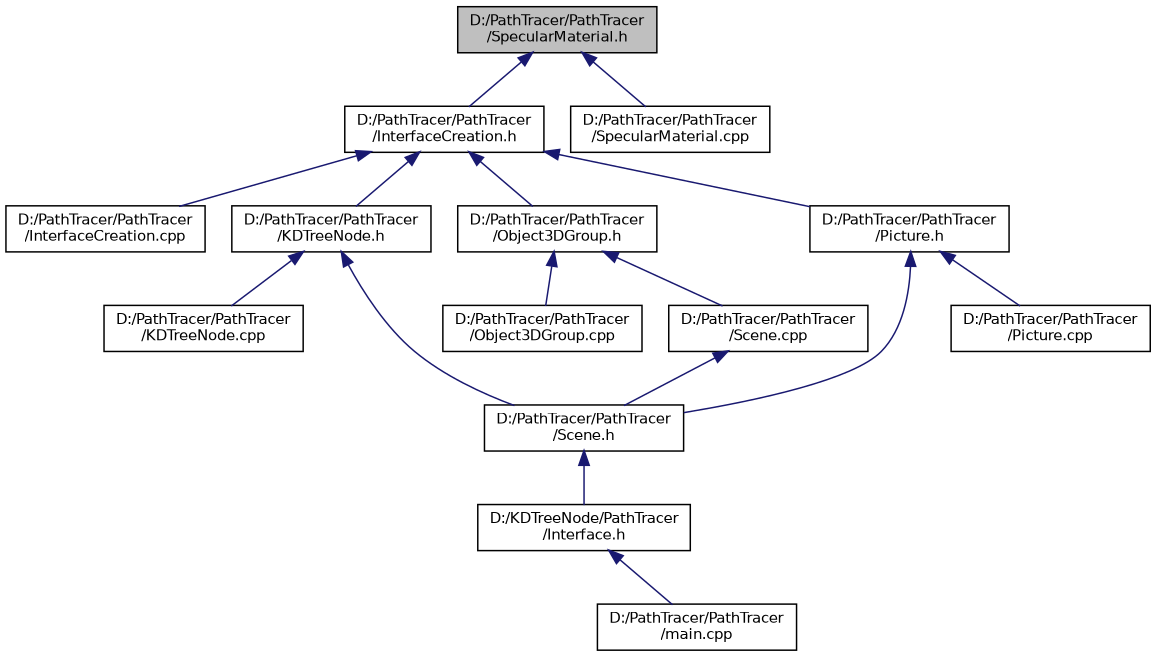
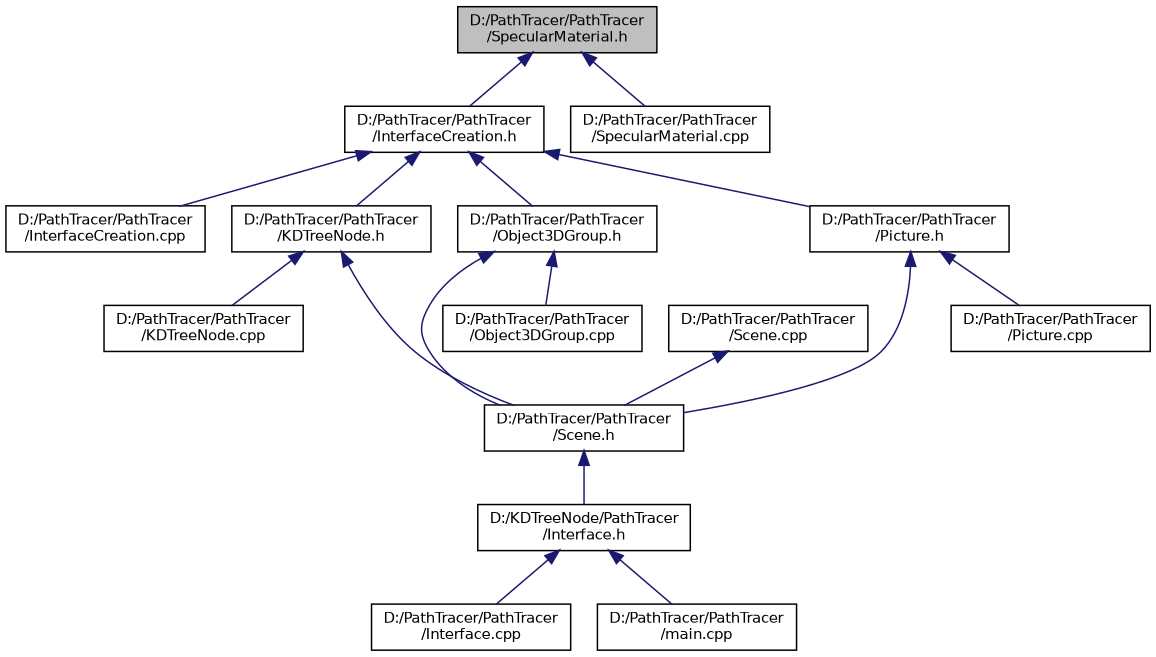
edge "D:/PathTracer/PathTracer /Scene.cpp" -> "D:/PathTracer/PathTracer /Object3DGroup.h": now "D:/PathTracer/PathTracer /Scene.h" -> "D:/PathTracer/PathTracer /Object3DGroup.h"
node "D:/PathTracer/PathTracer /Interface.cpp": added
